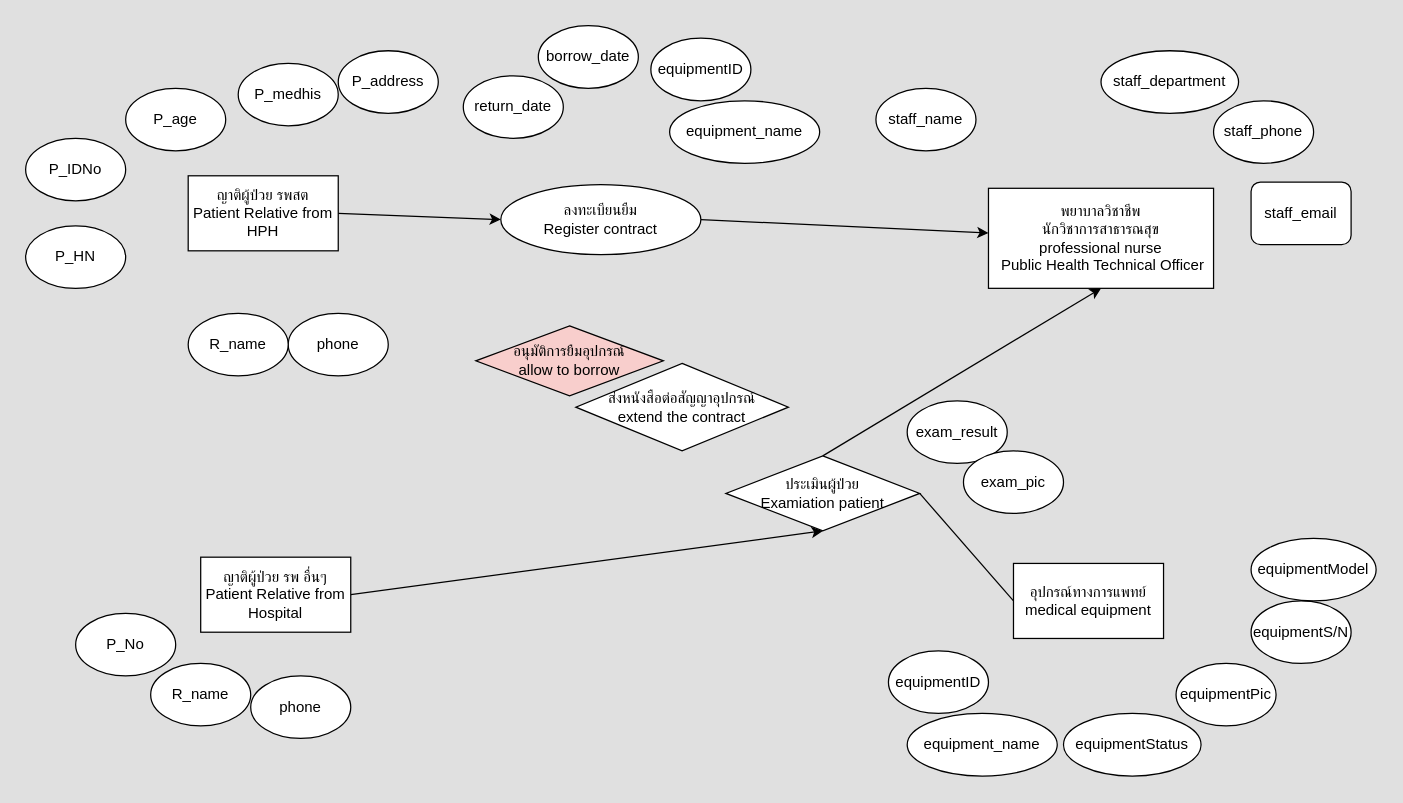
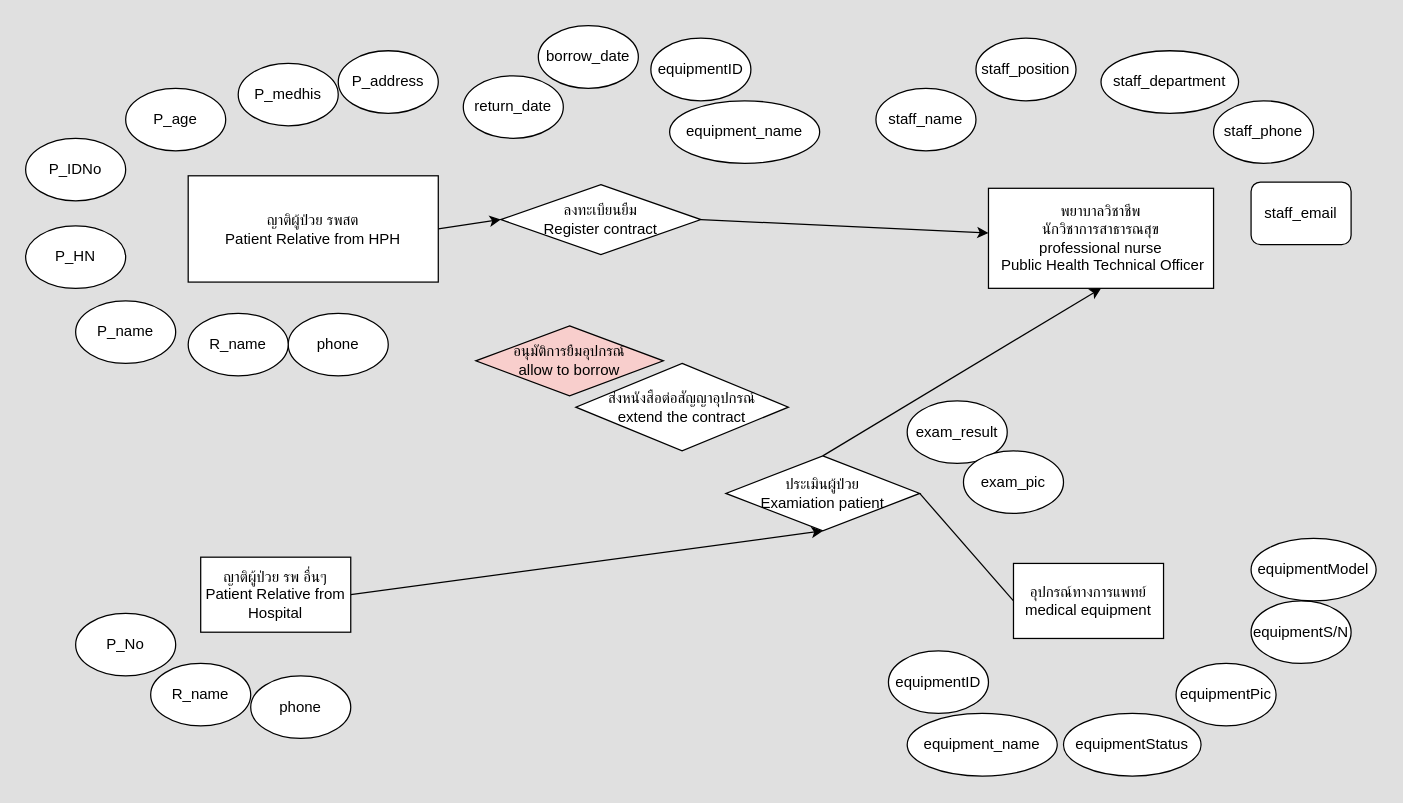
node "staff_position": added
node "ญาติผู้ป่วย รพสต Patient Relative from HPH": size 150x75 -> 250x106
node "ลงทะเบียนยืม Register contract": shape ellipse -> diamond
node "P_name": added
